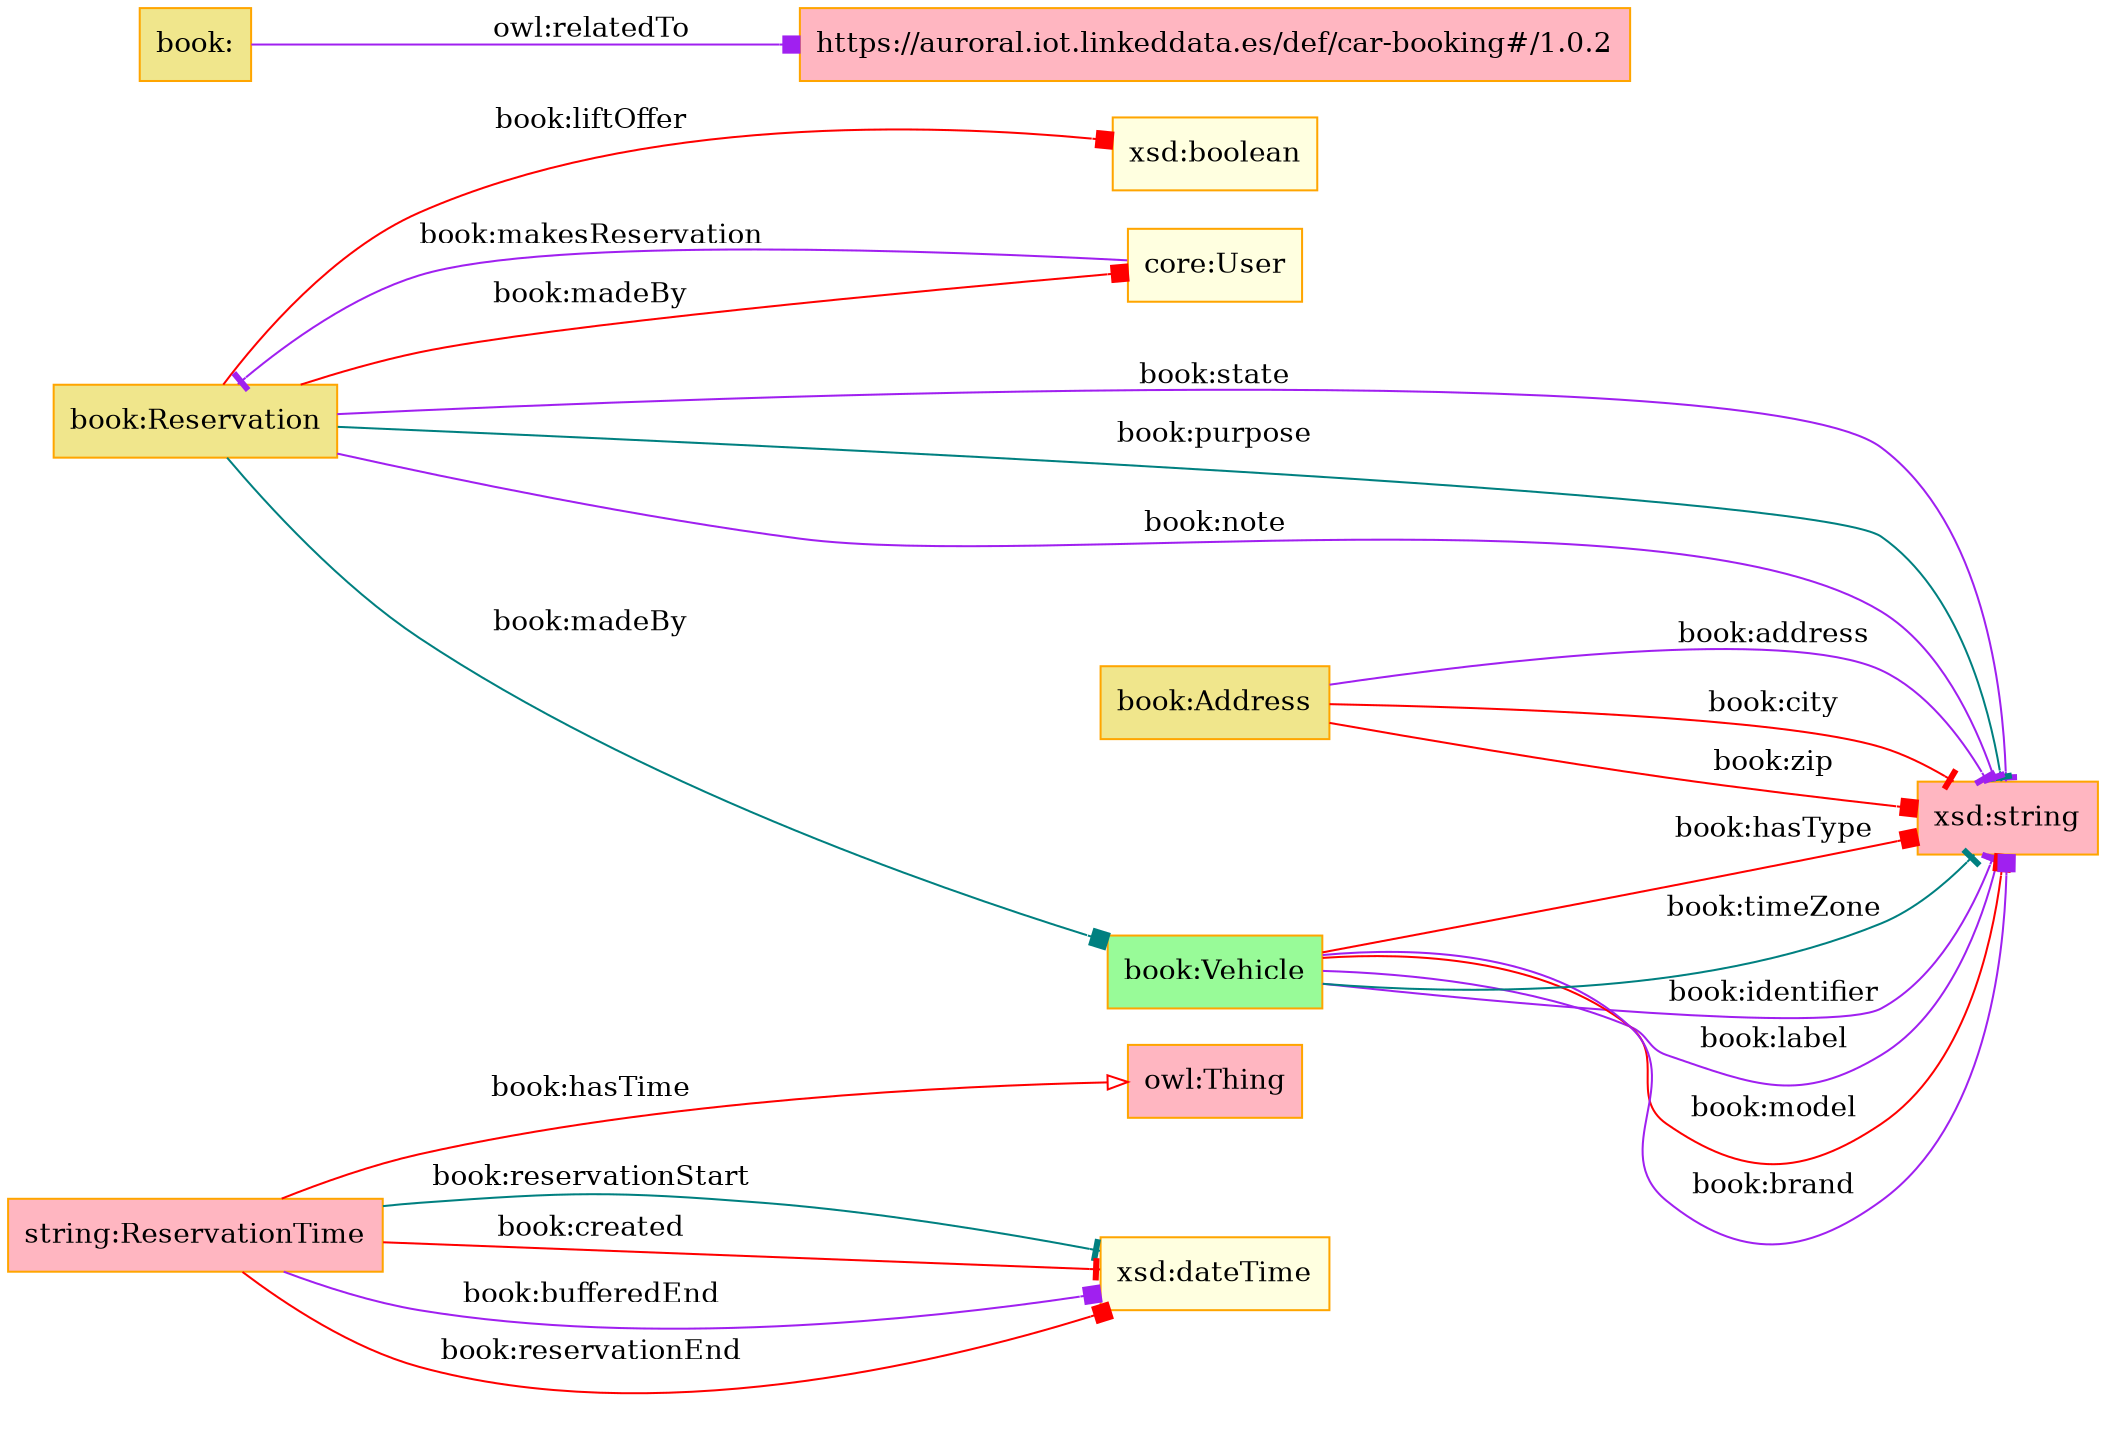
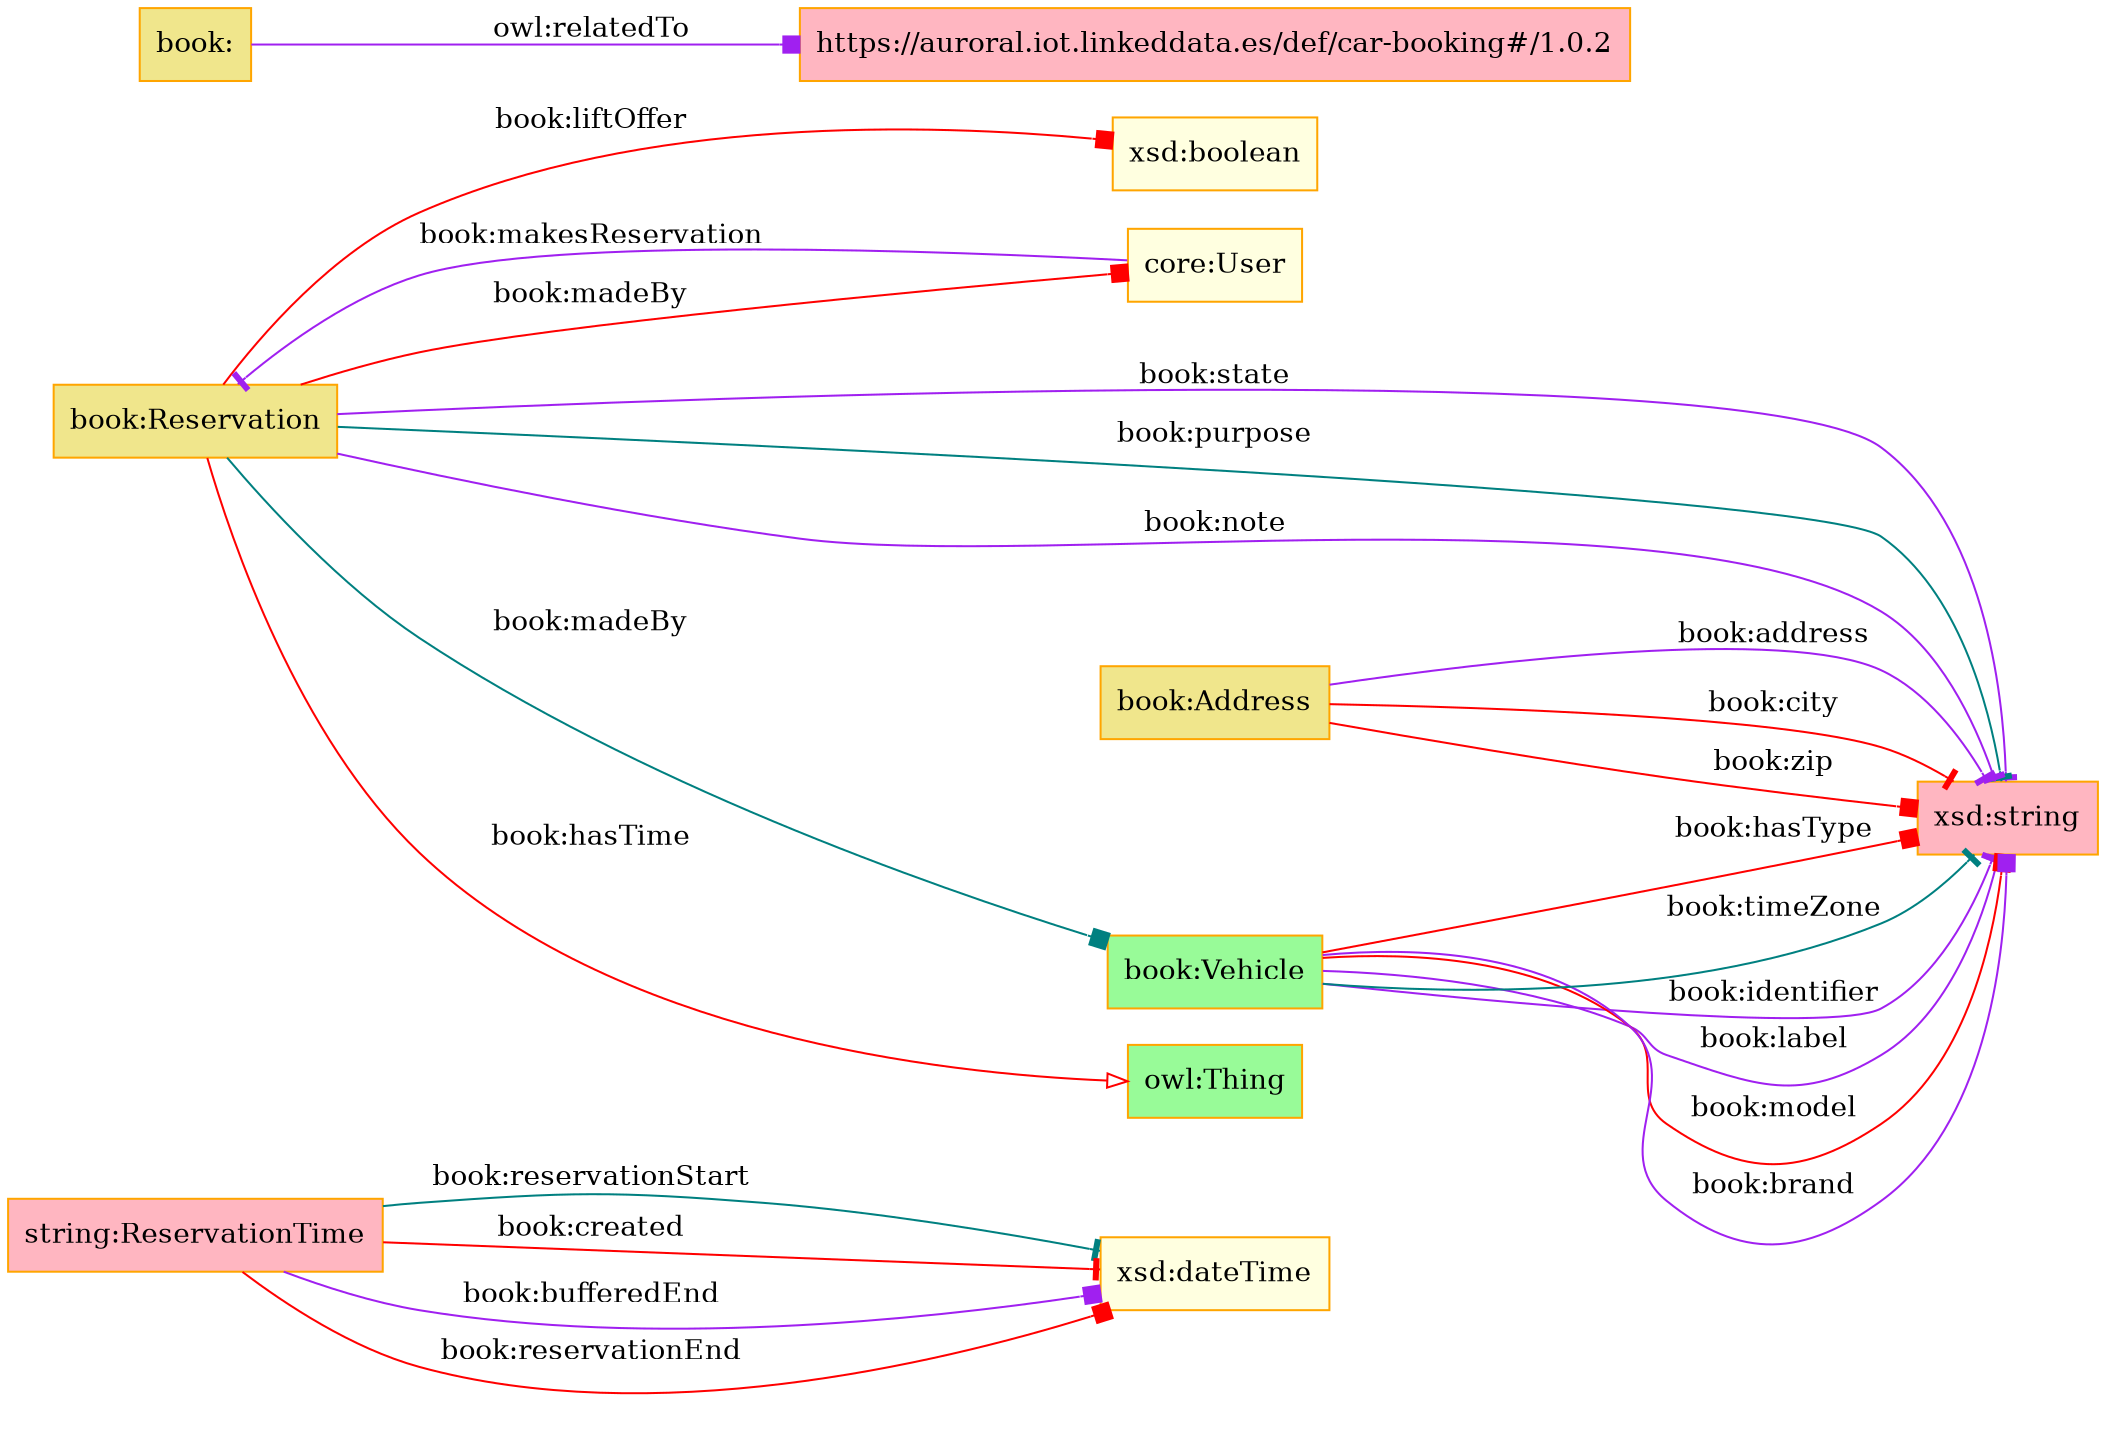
node "owl:Thing": fillcolor lightpink -> palegreen
edge "string:ReservationTime" -> "owl:Thing": now "book:Reservation" -> "owl:Thing"
